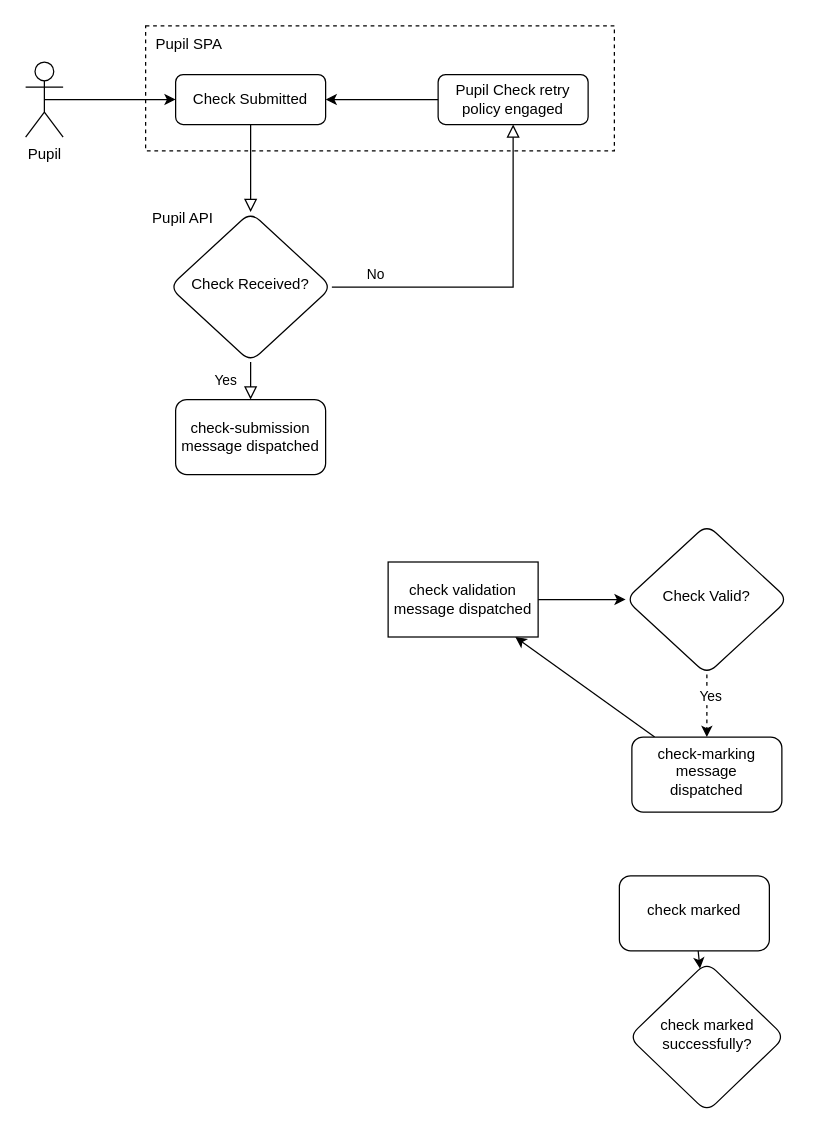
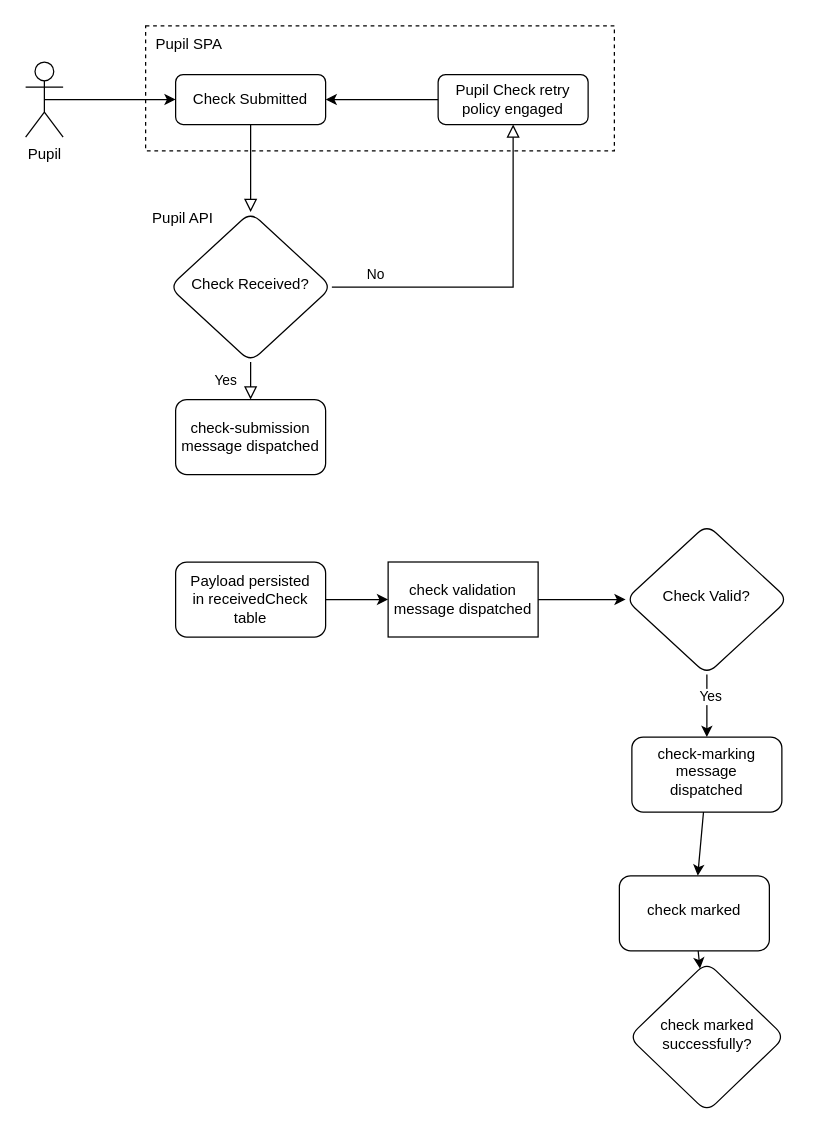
node "Payload persisted in receivedCheck table": added
edge "Payload persisted in receivedCheck table" -> "check validation message dispatched": added
edge "check-marking message dispatched" -> "check validation message dispatched": now "check-marking message dispatched" -> "check marked"
edge "Check Valid?" -> "check-marking message dispatched": style dashed -> solid
